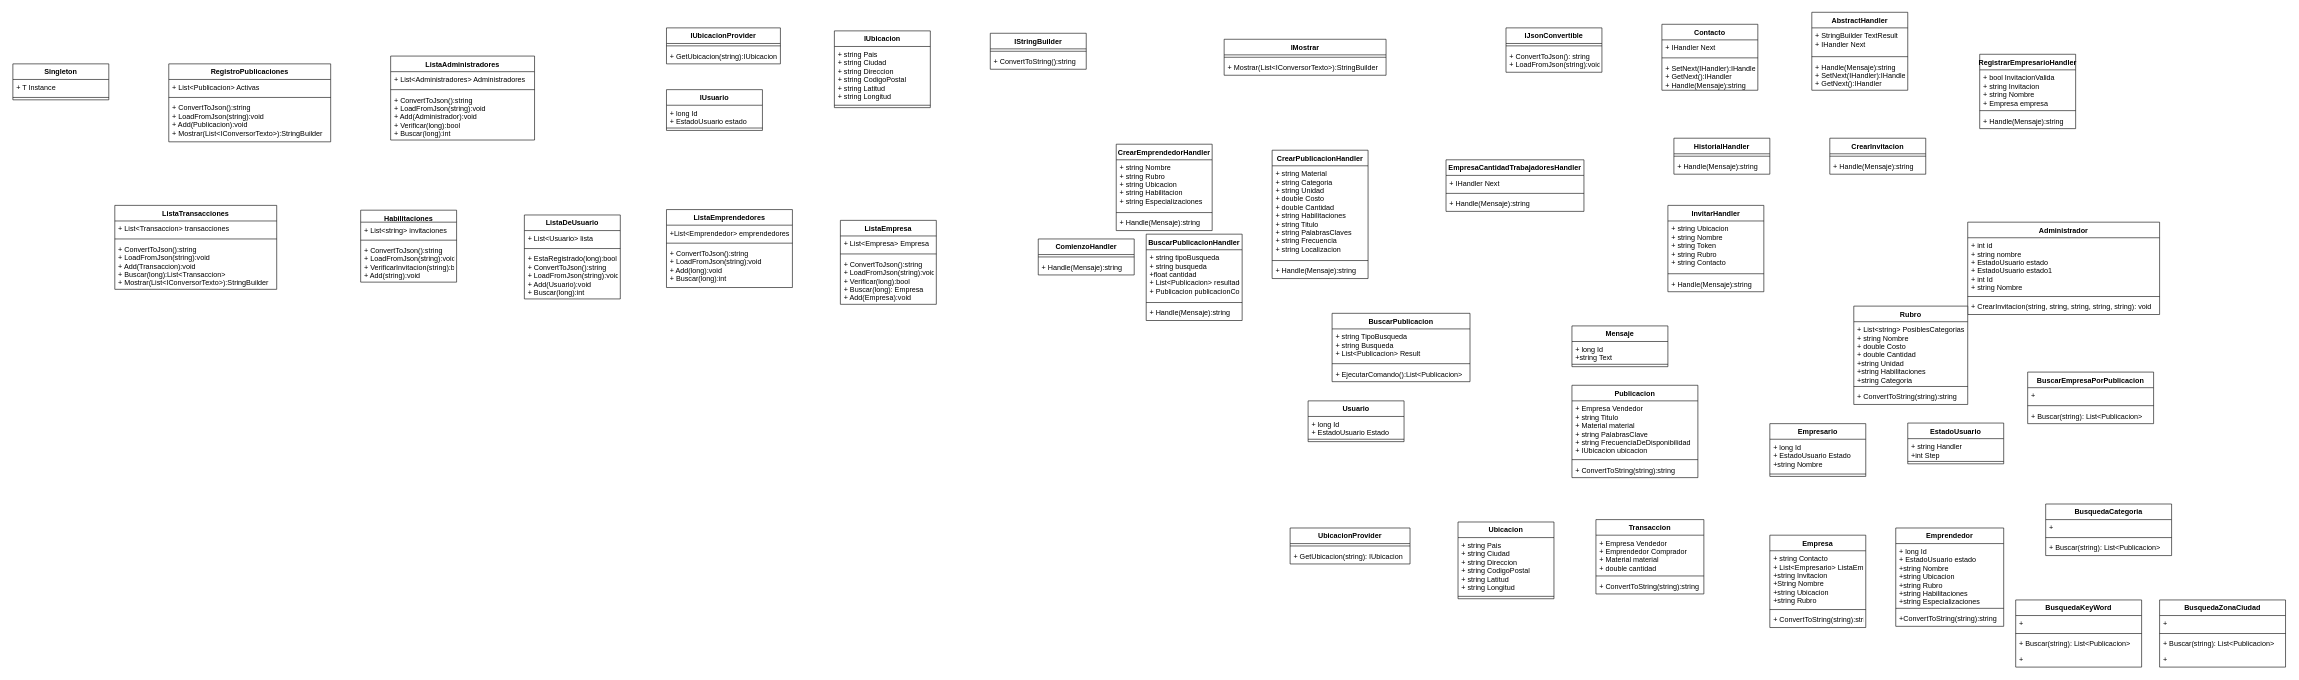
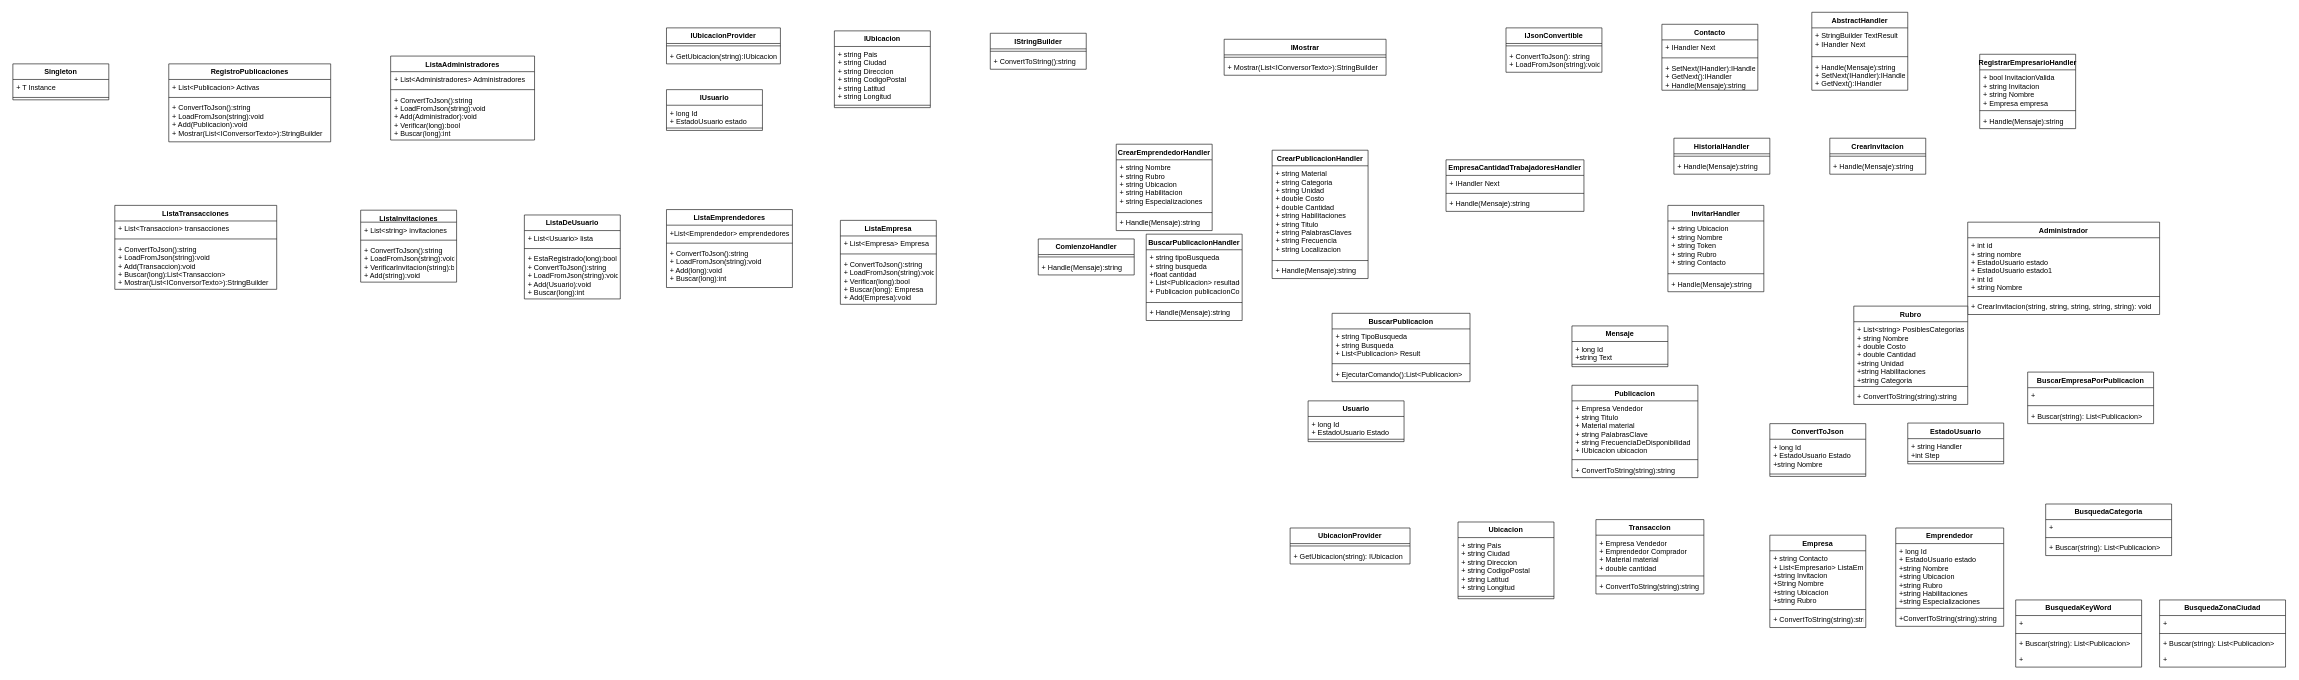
node "Habilitaciones": label "Habilitaciones" -> "ListaInvitaciones"
node "Empresario": label "Empresario" -> "ConvertToJson"
